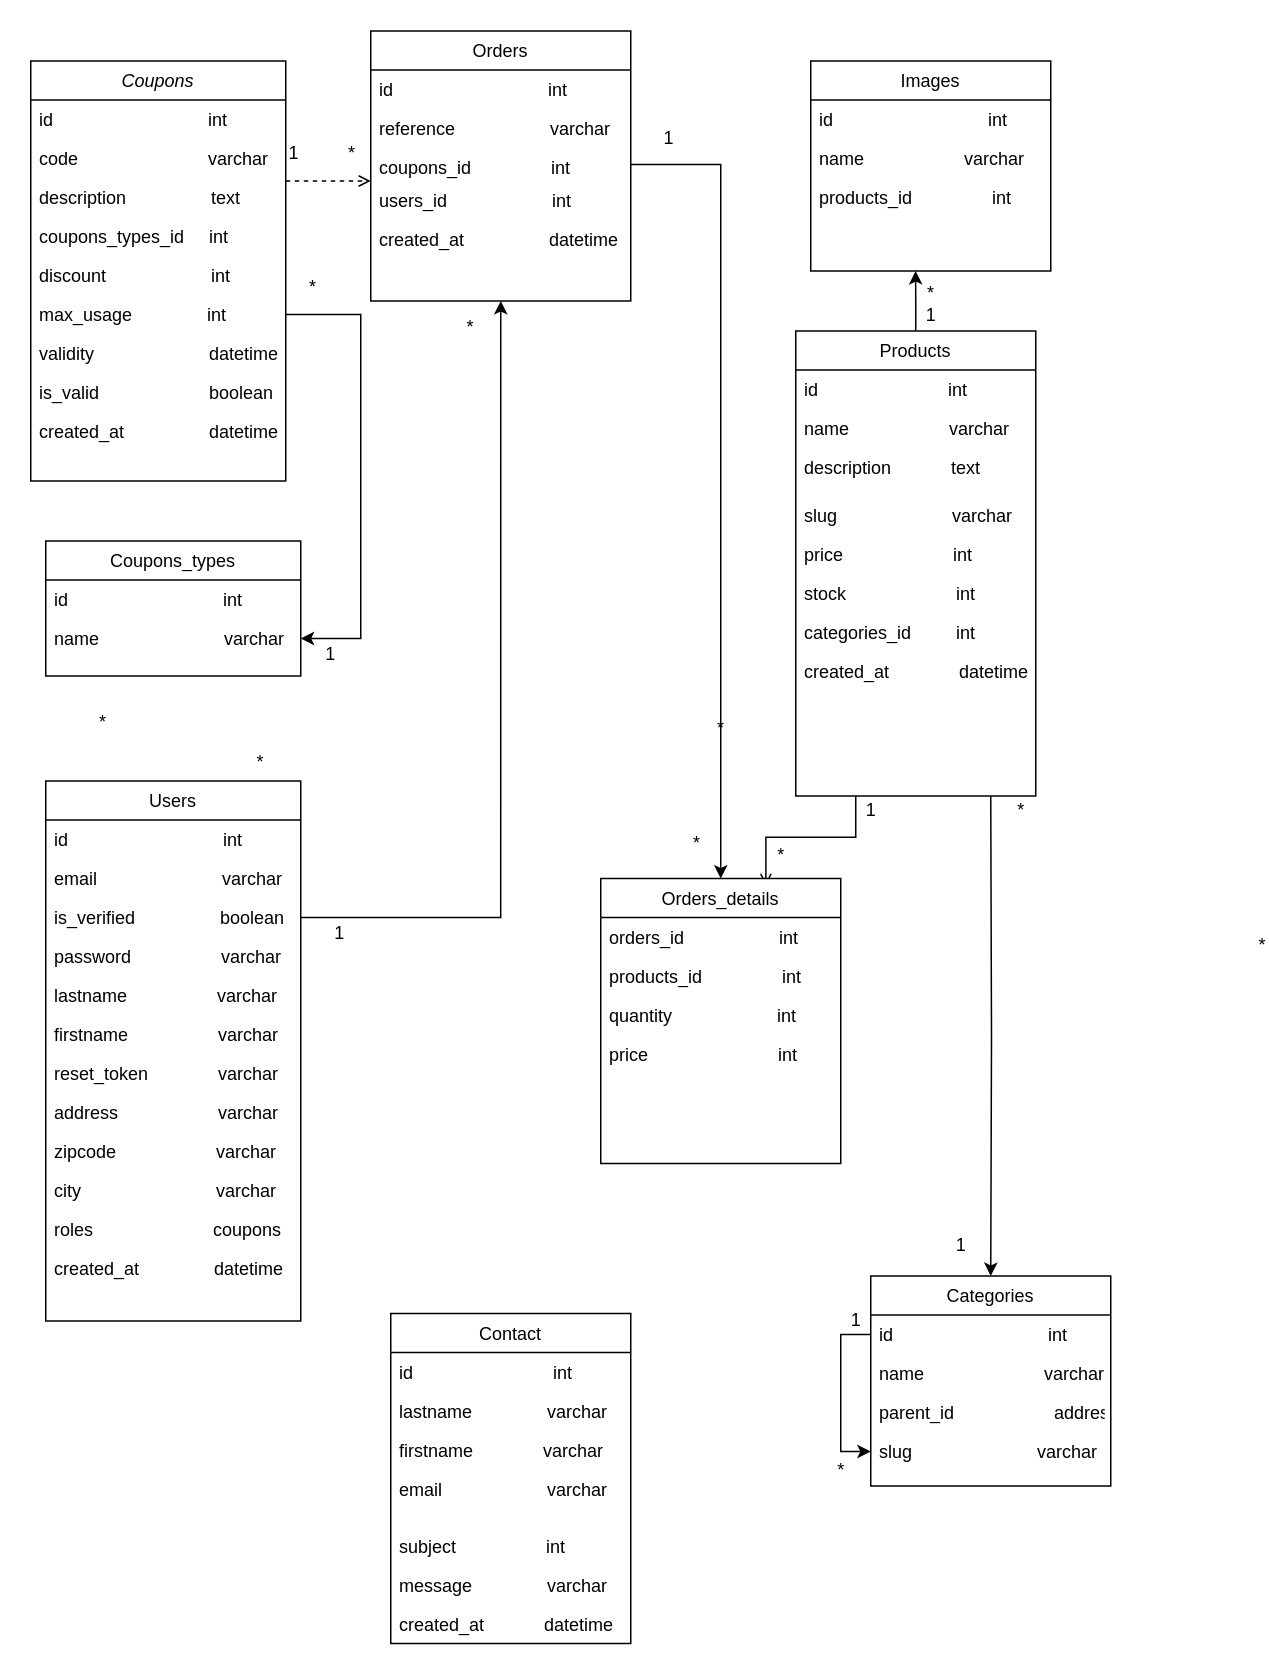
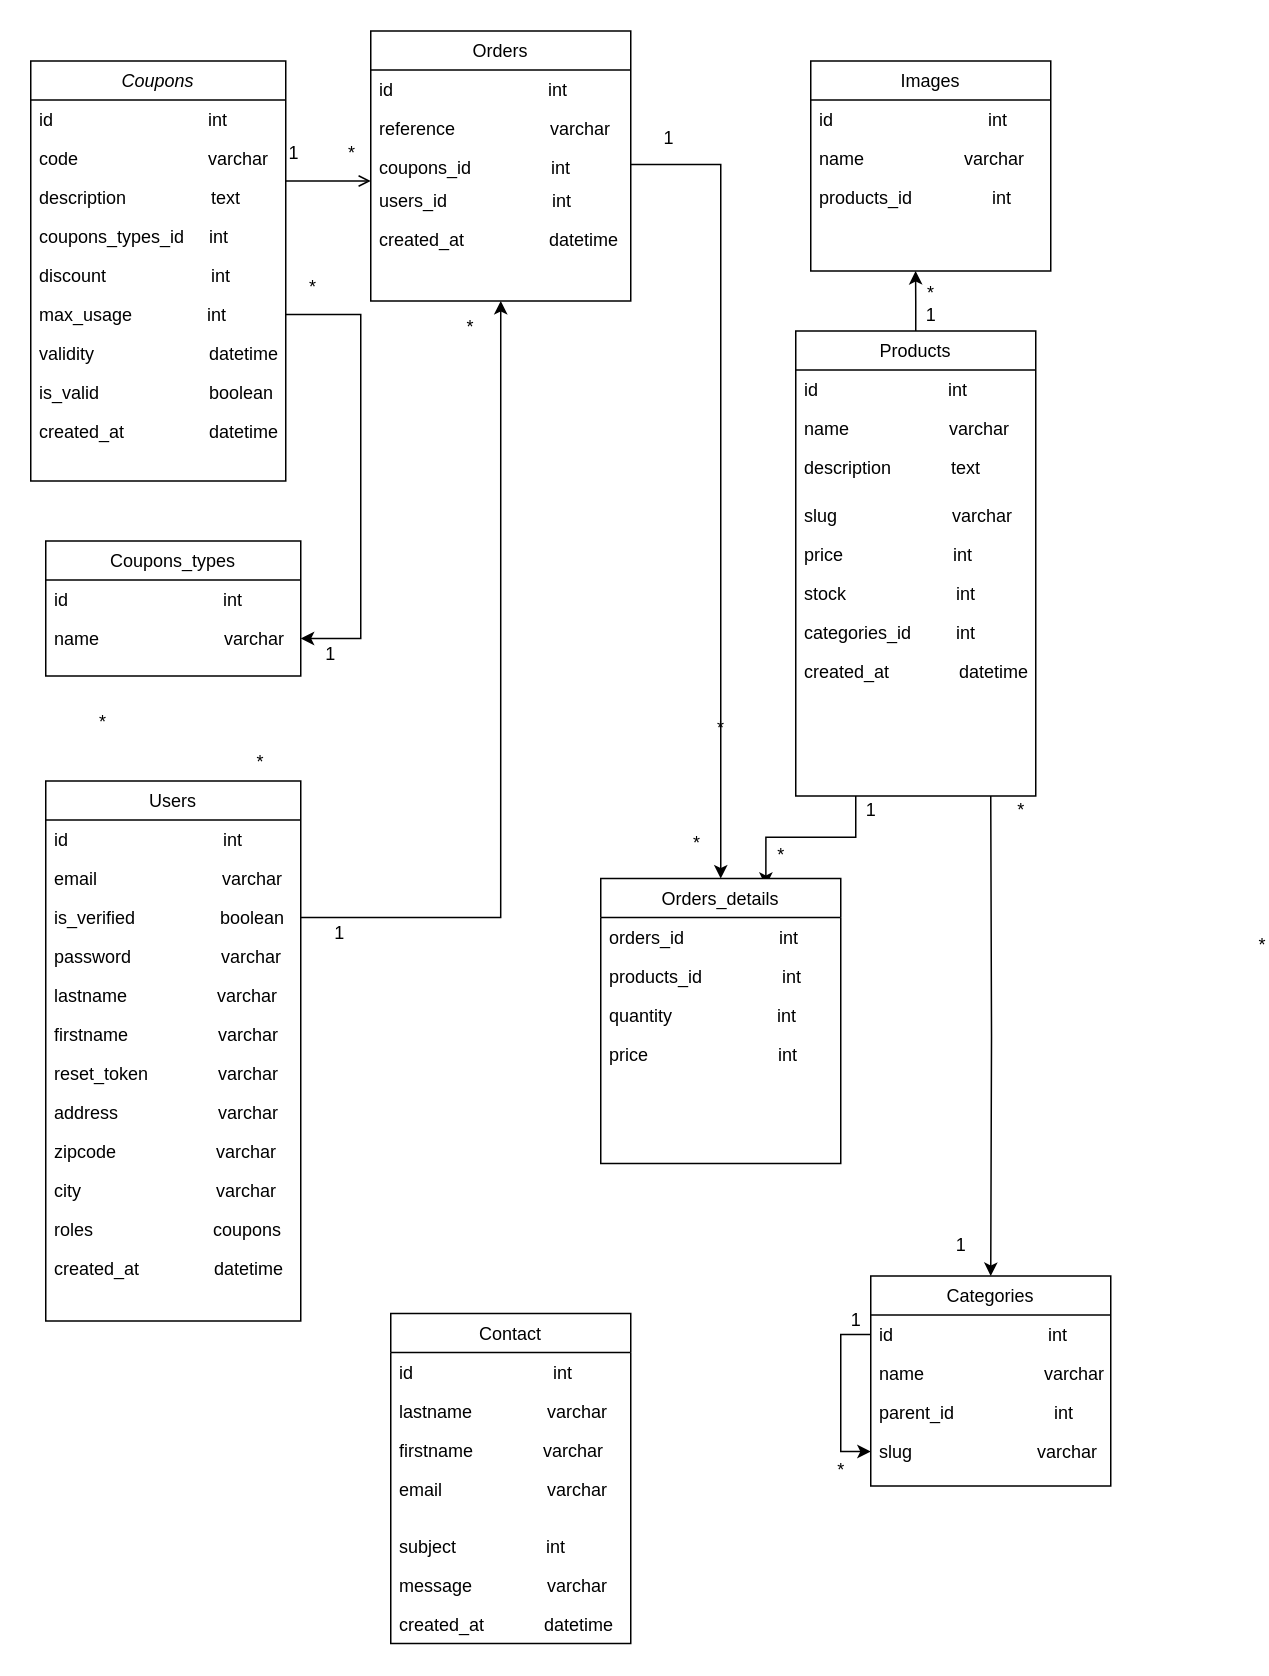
edge "Coupons" -> "Orders": style dashed -> solid
edge "Products" -> "Orders_details": arrowhead open -> classic
node "parent_id address": label "parent_id address" -> "parent_id int"
